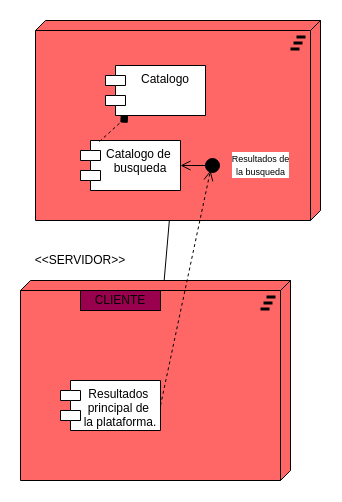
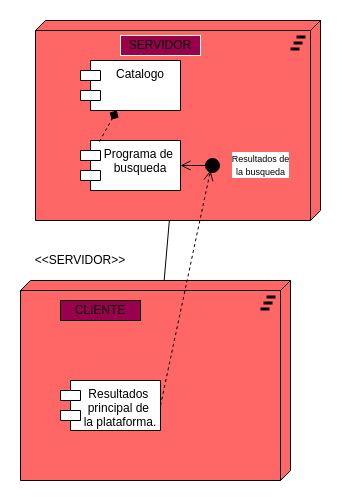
node "SERVIDOR": added
node "Catalogo": moved (156, 91) -> (131, 86)
node "Catalogo de busqueda": label "Catalogo de busqueda" -> "Programa de busqueda"
node "CLIENTE": moved (121, 301) -> (101, 311)
